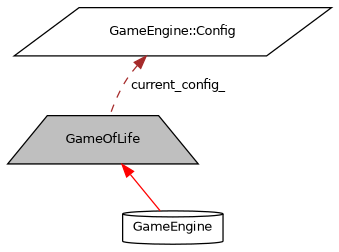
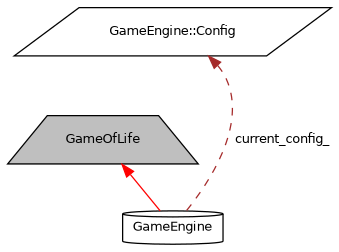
edge "GameOfLife" -> "GameEngine::Config": now "GameEngine" -> "GameEngine::Config"
